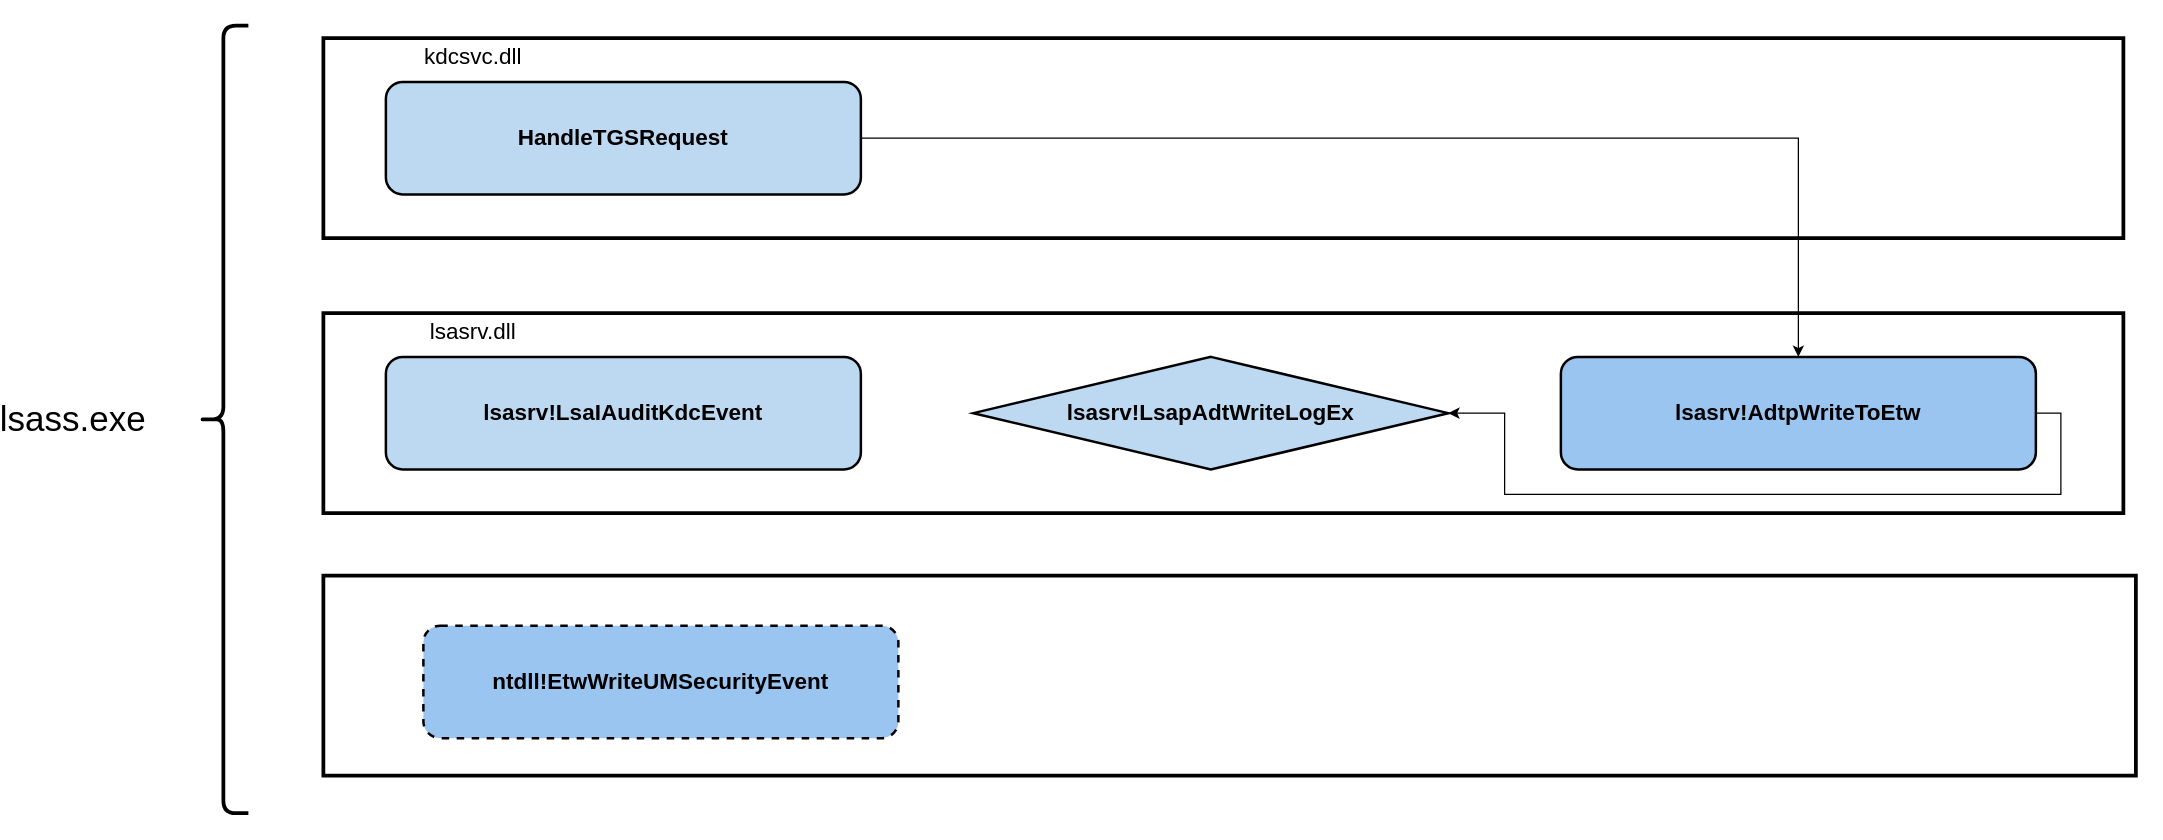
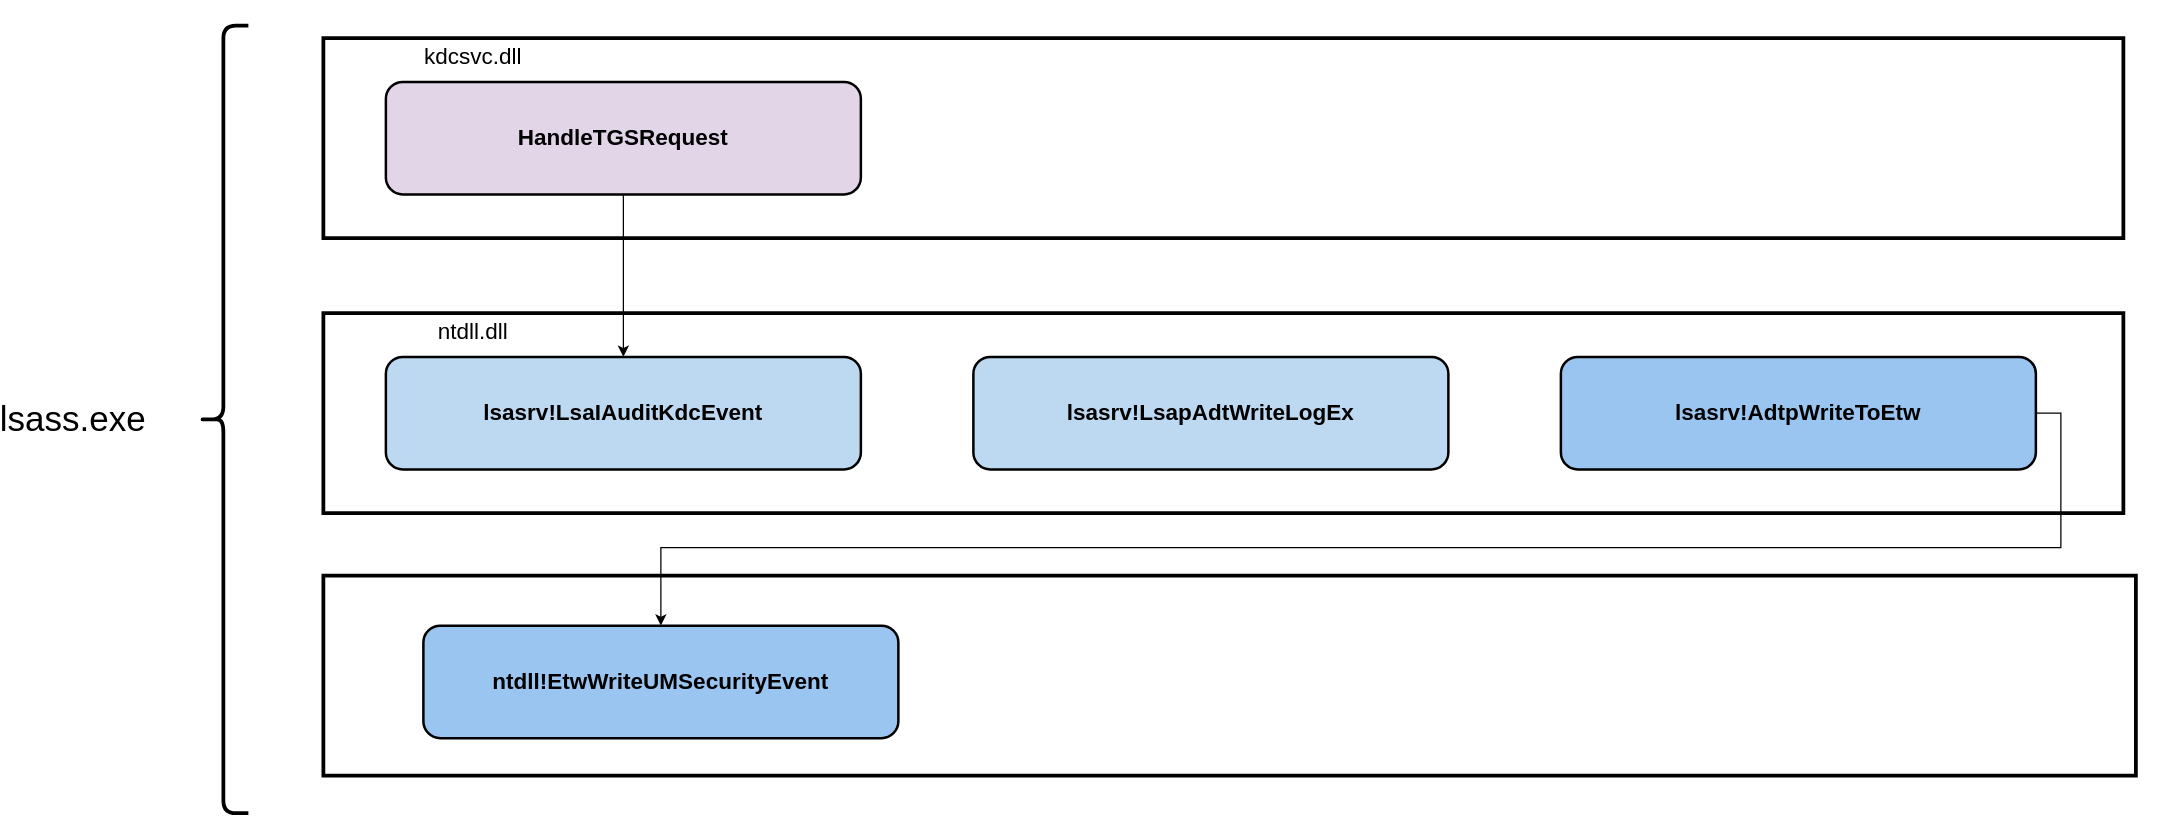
node "HandleTGSRequest": fillcolor #bdd8f1 -> #e1d5e7
edge "HandleTGSRequest" -> "lsasrv!AdtpWriteToEtw": now "HandleTGSRequest" -> "lsasrv!LsaIAuditKdcEvent"
node "lsasrv.dll": label "lsasrv.dll" -> "ntdll.dll"
node "lsasrv!LsapAdtWriteLogEx": shape diamond -> rounded rectangle
edge "lsasrv!AdtpWriteToEtw" -> "lsasrv!LsapAdtWriteLogEx": now "lsasrv!AdtpWriteToEtw" -> "ntdll!EtwWriteUMSecurityEvent"
node "ntdll!EtwWriteUMSecurityEvent": style dashed -> solid
